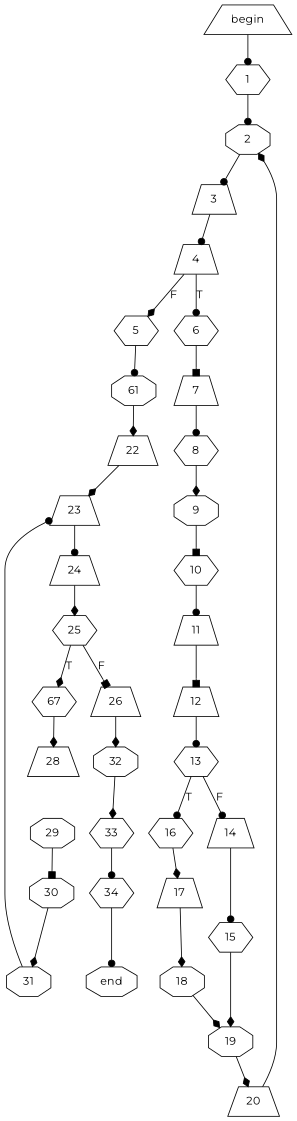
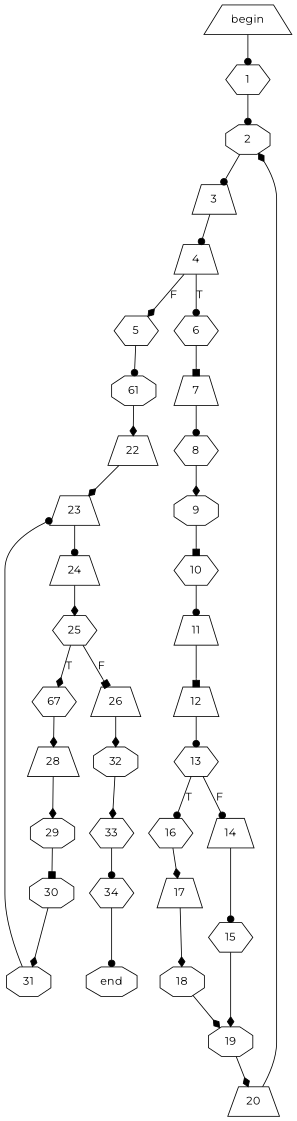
edge "28" -> "29": added
